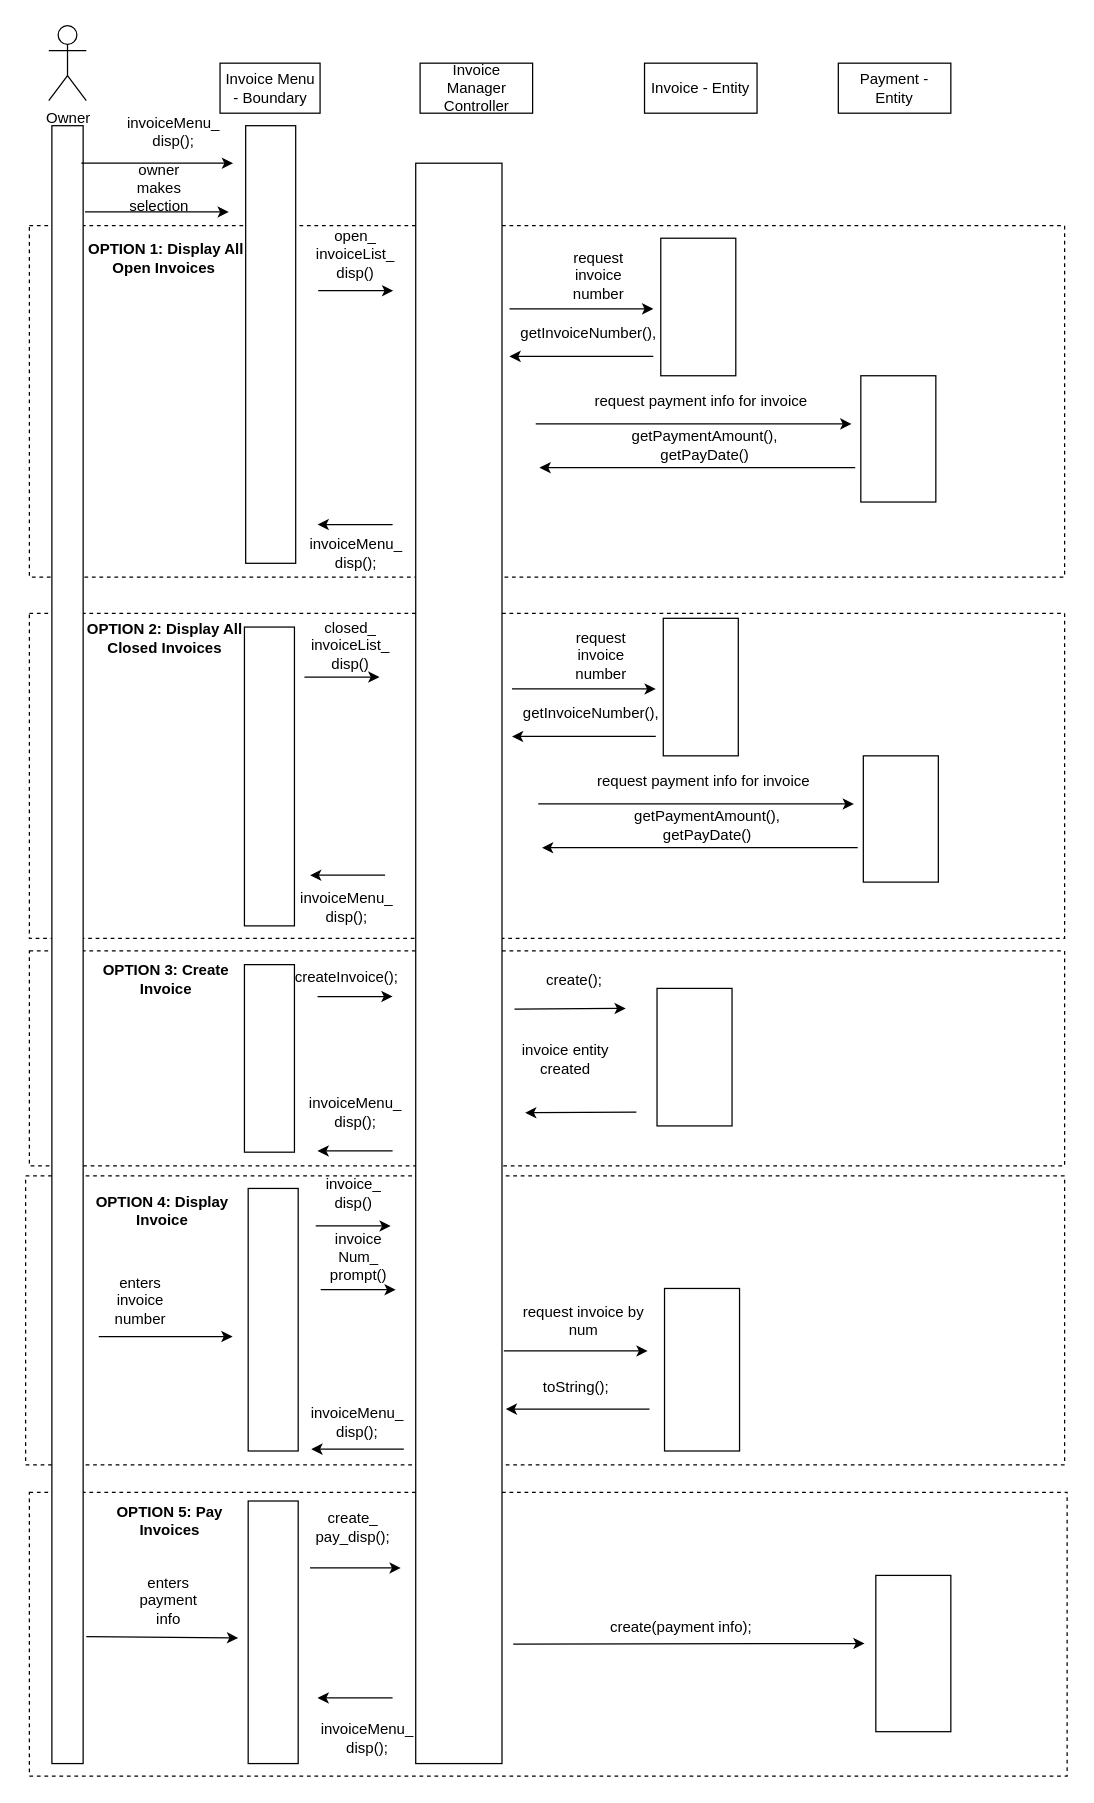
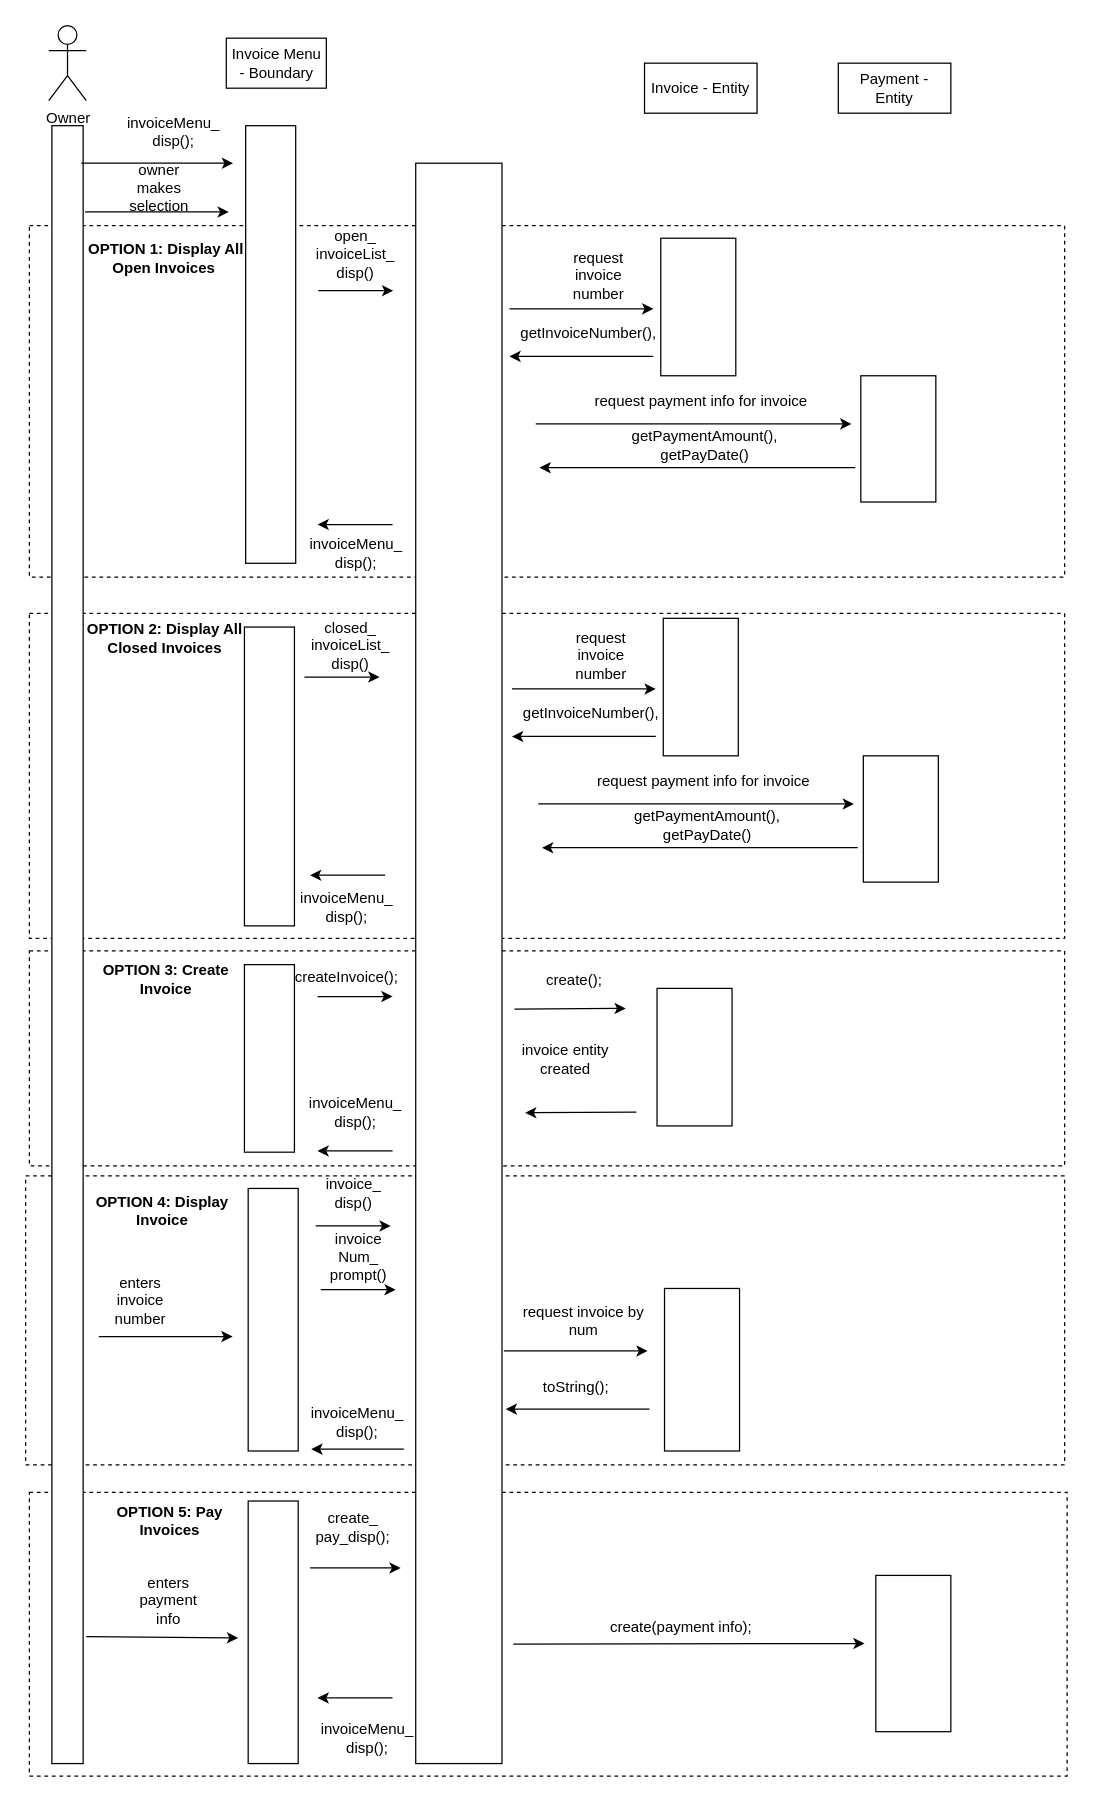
node "Invoice Menu - Boundary": moved (270, 88) -> (276, 63)
node "Invoice Manager Controller": removed
